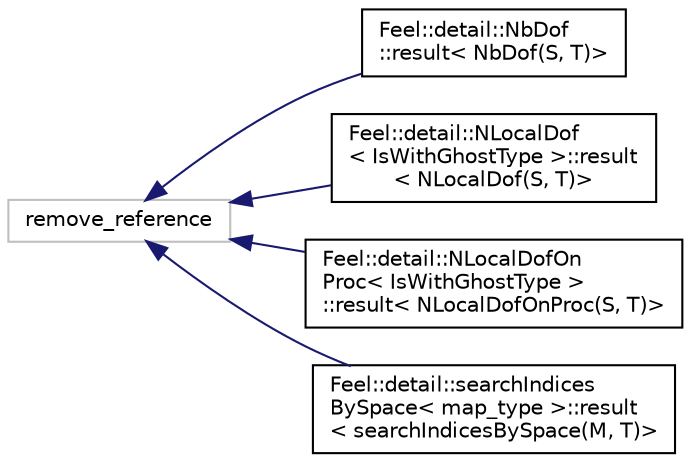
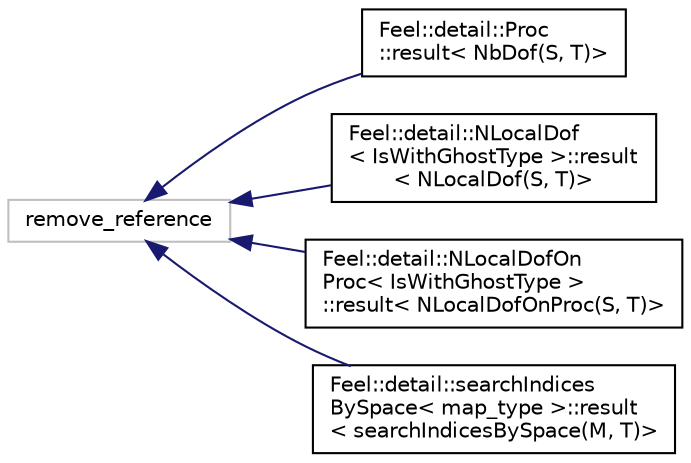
node "Feel::detail::NbDof ::result< NbDof(S, T)>": label "Feel::detail::NbDof ::result< NbDof(S, T)>" -> "Feel::detail::Proc ::result< NbDof(S, T)>"
